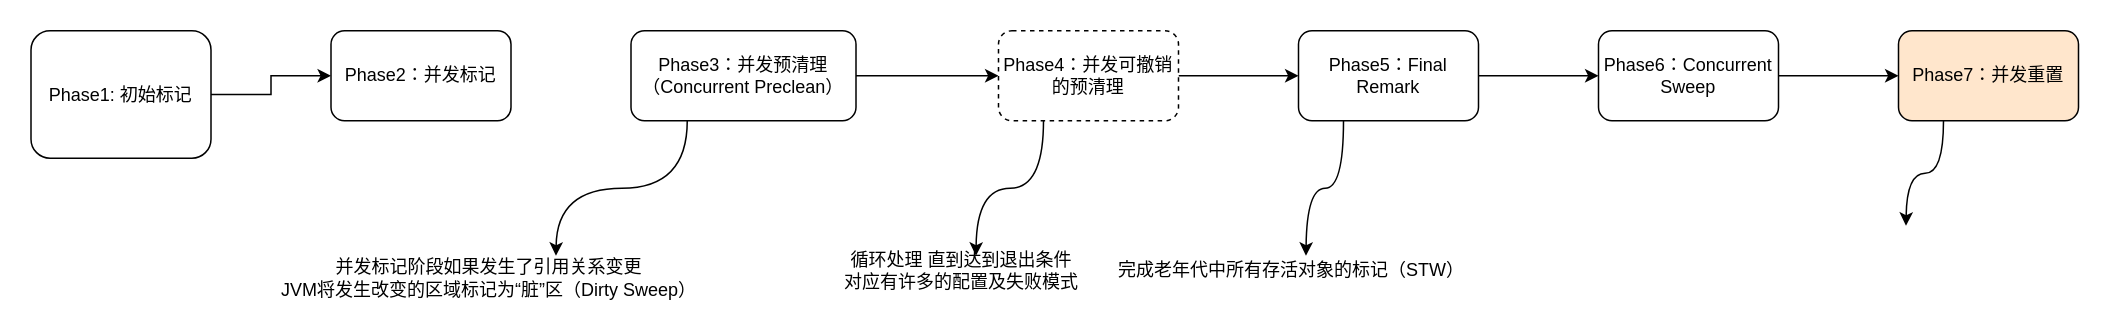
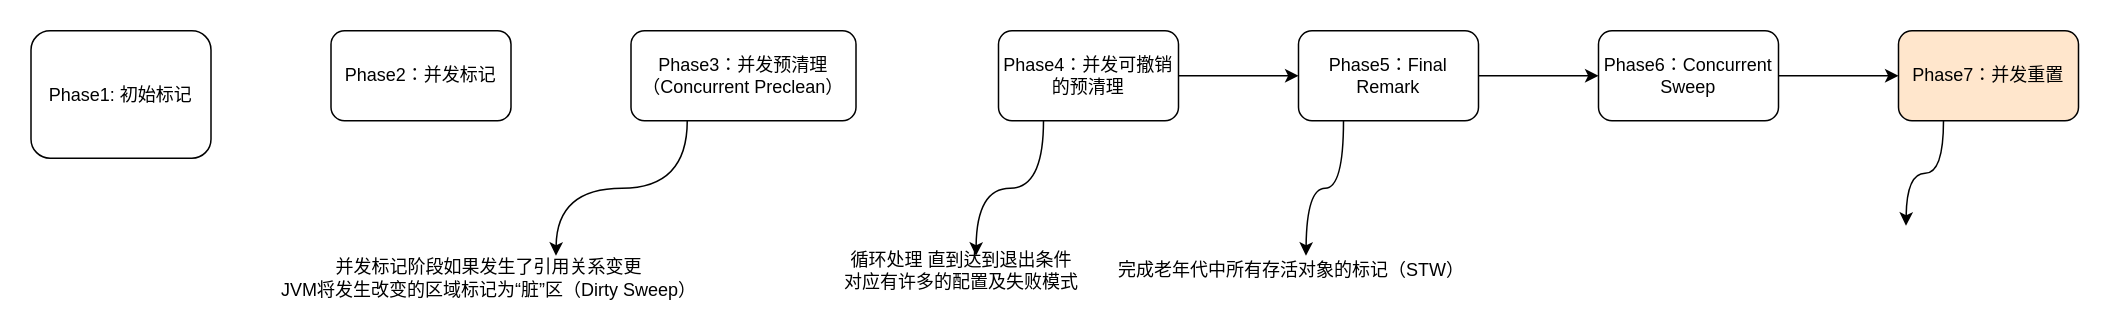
edge "Phase3：并发预清理（Concurrent Preclean）" -> "Phase4：并发可撤销的预清理": removed
node "Phase4：并发可撤销的预清理": style dashed -> solid
edge "Phase1: 初始标记" -> "Phase2：并发标记": removed
